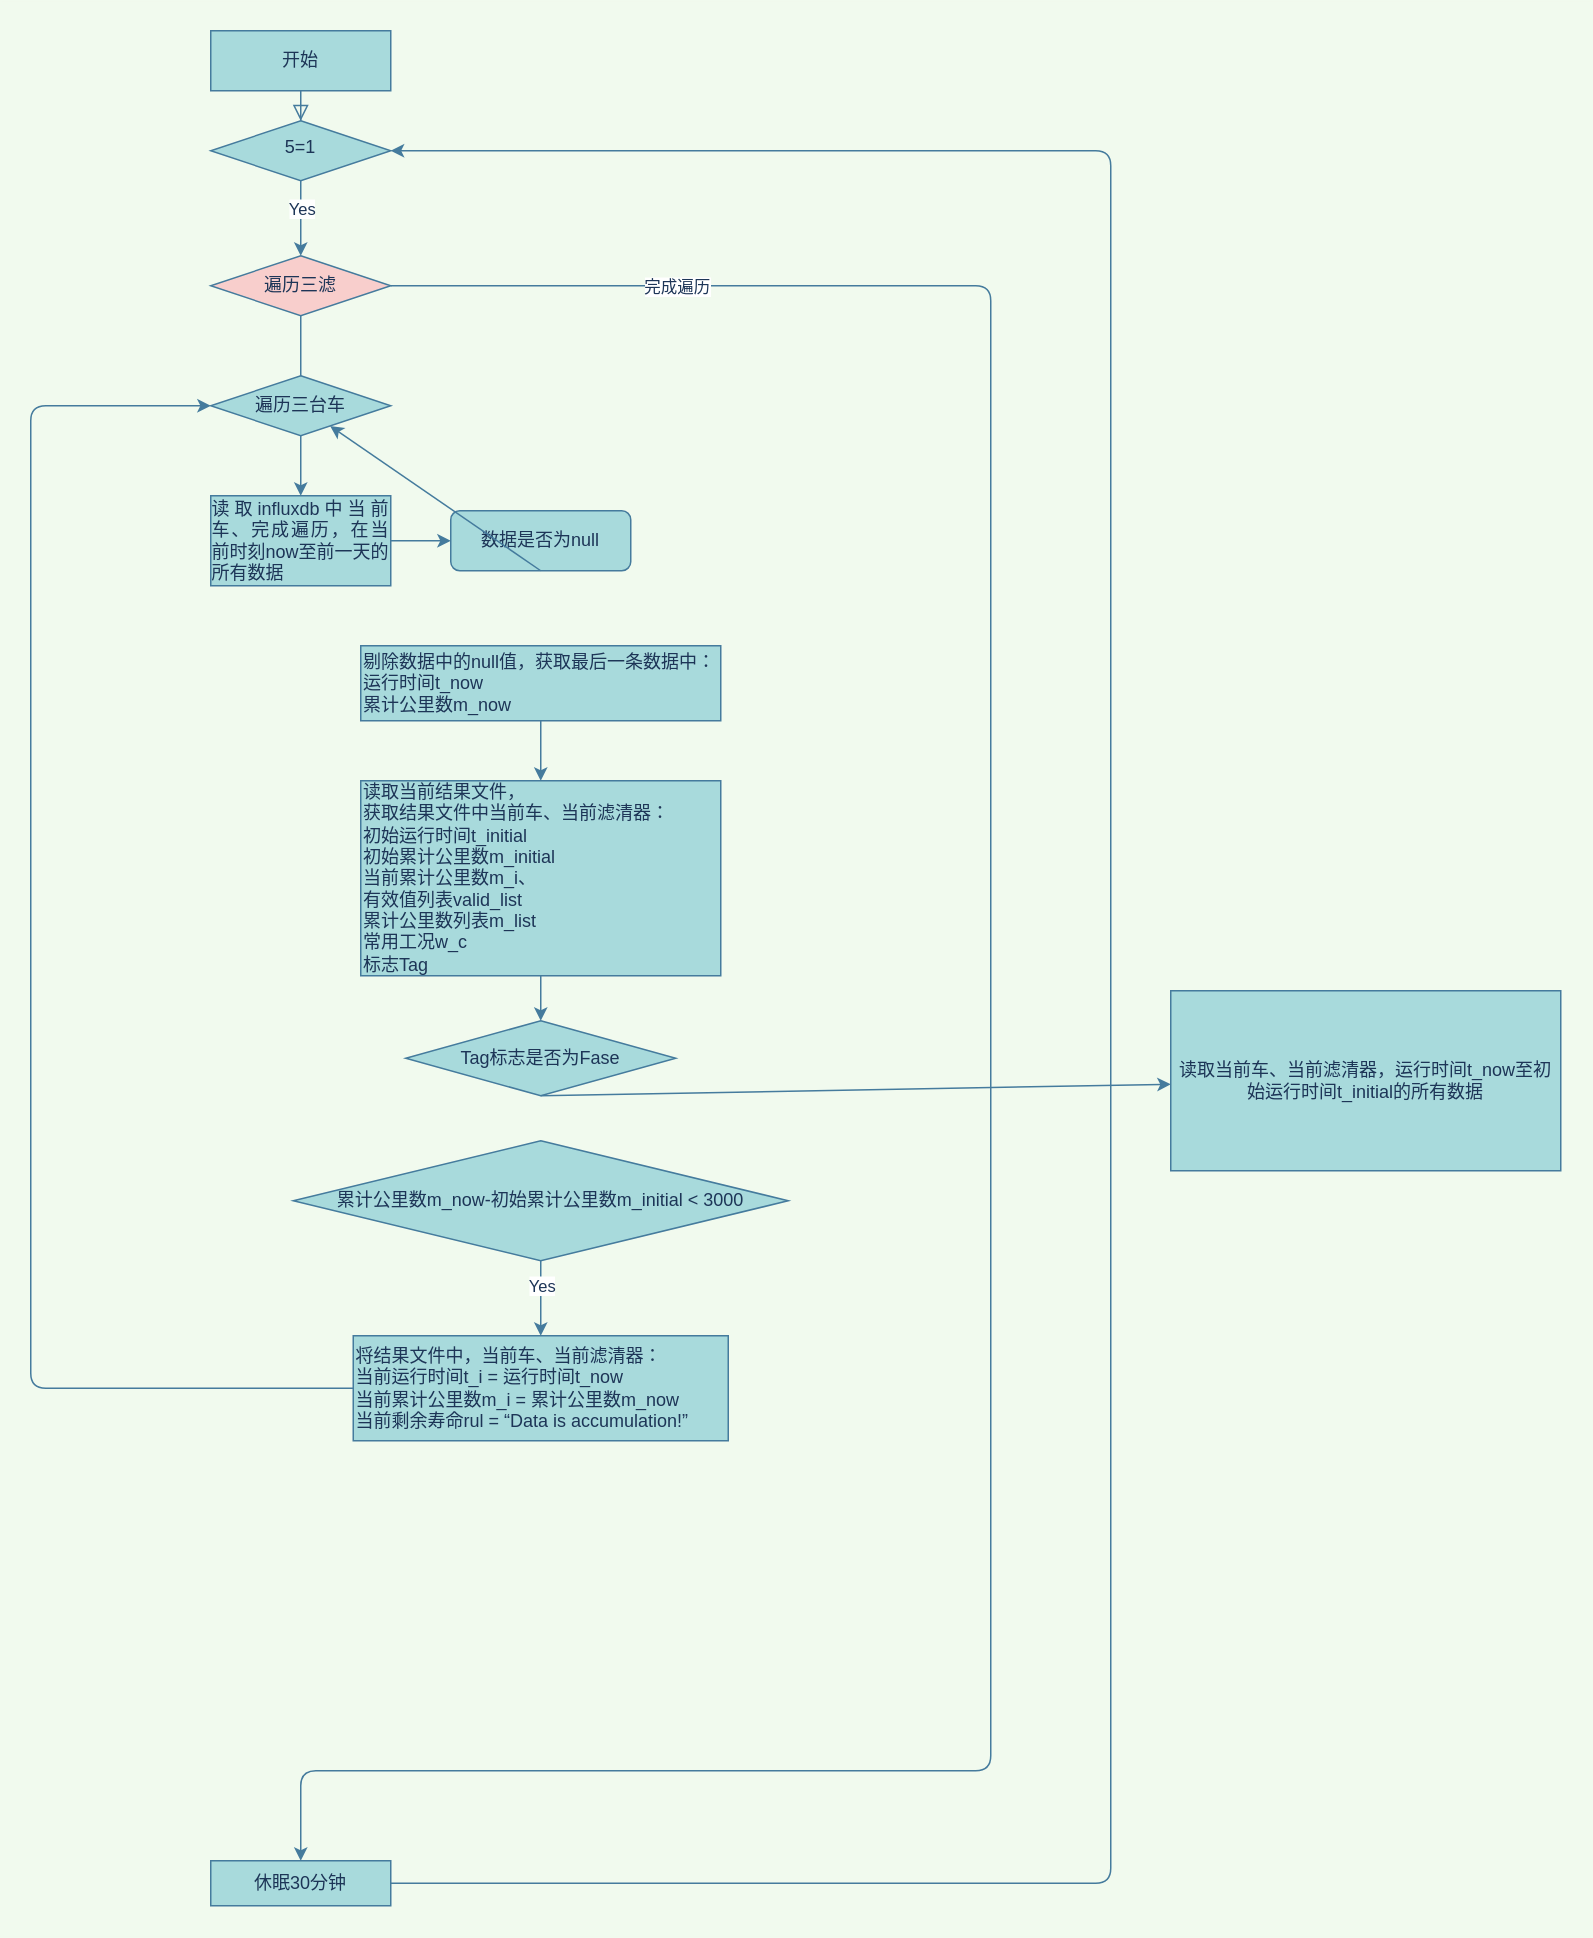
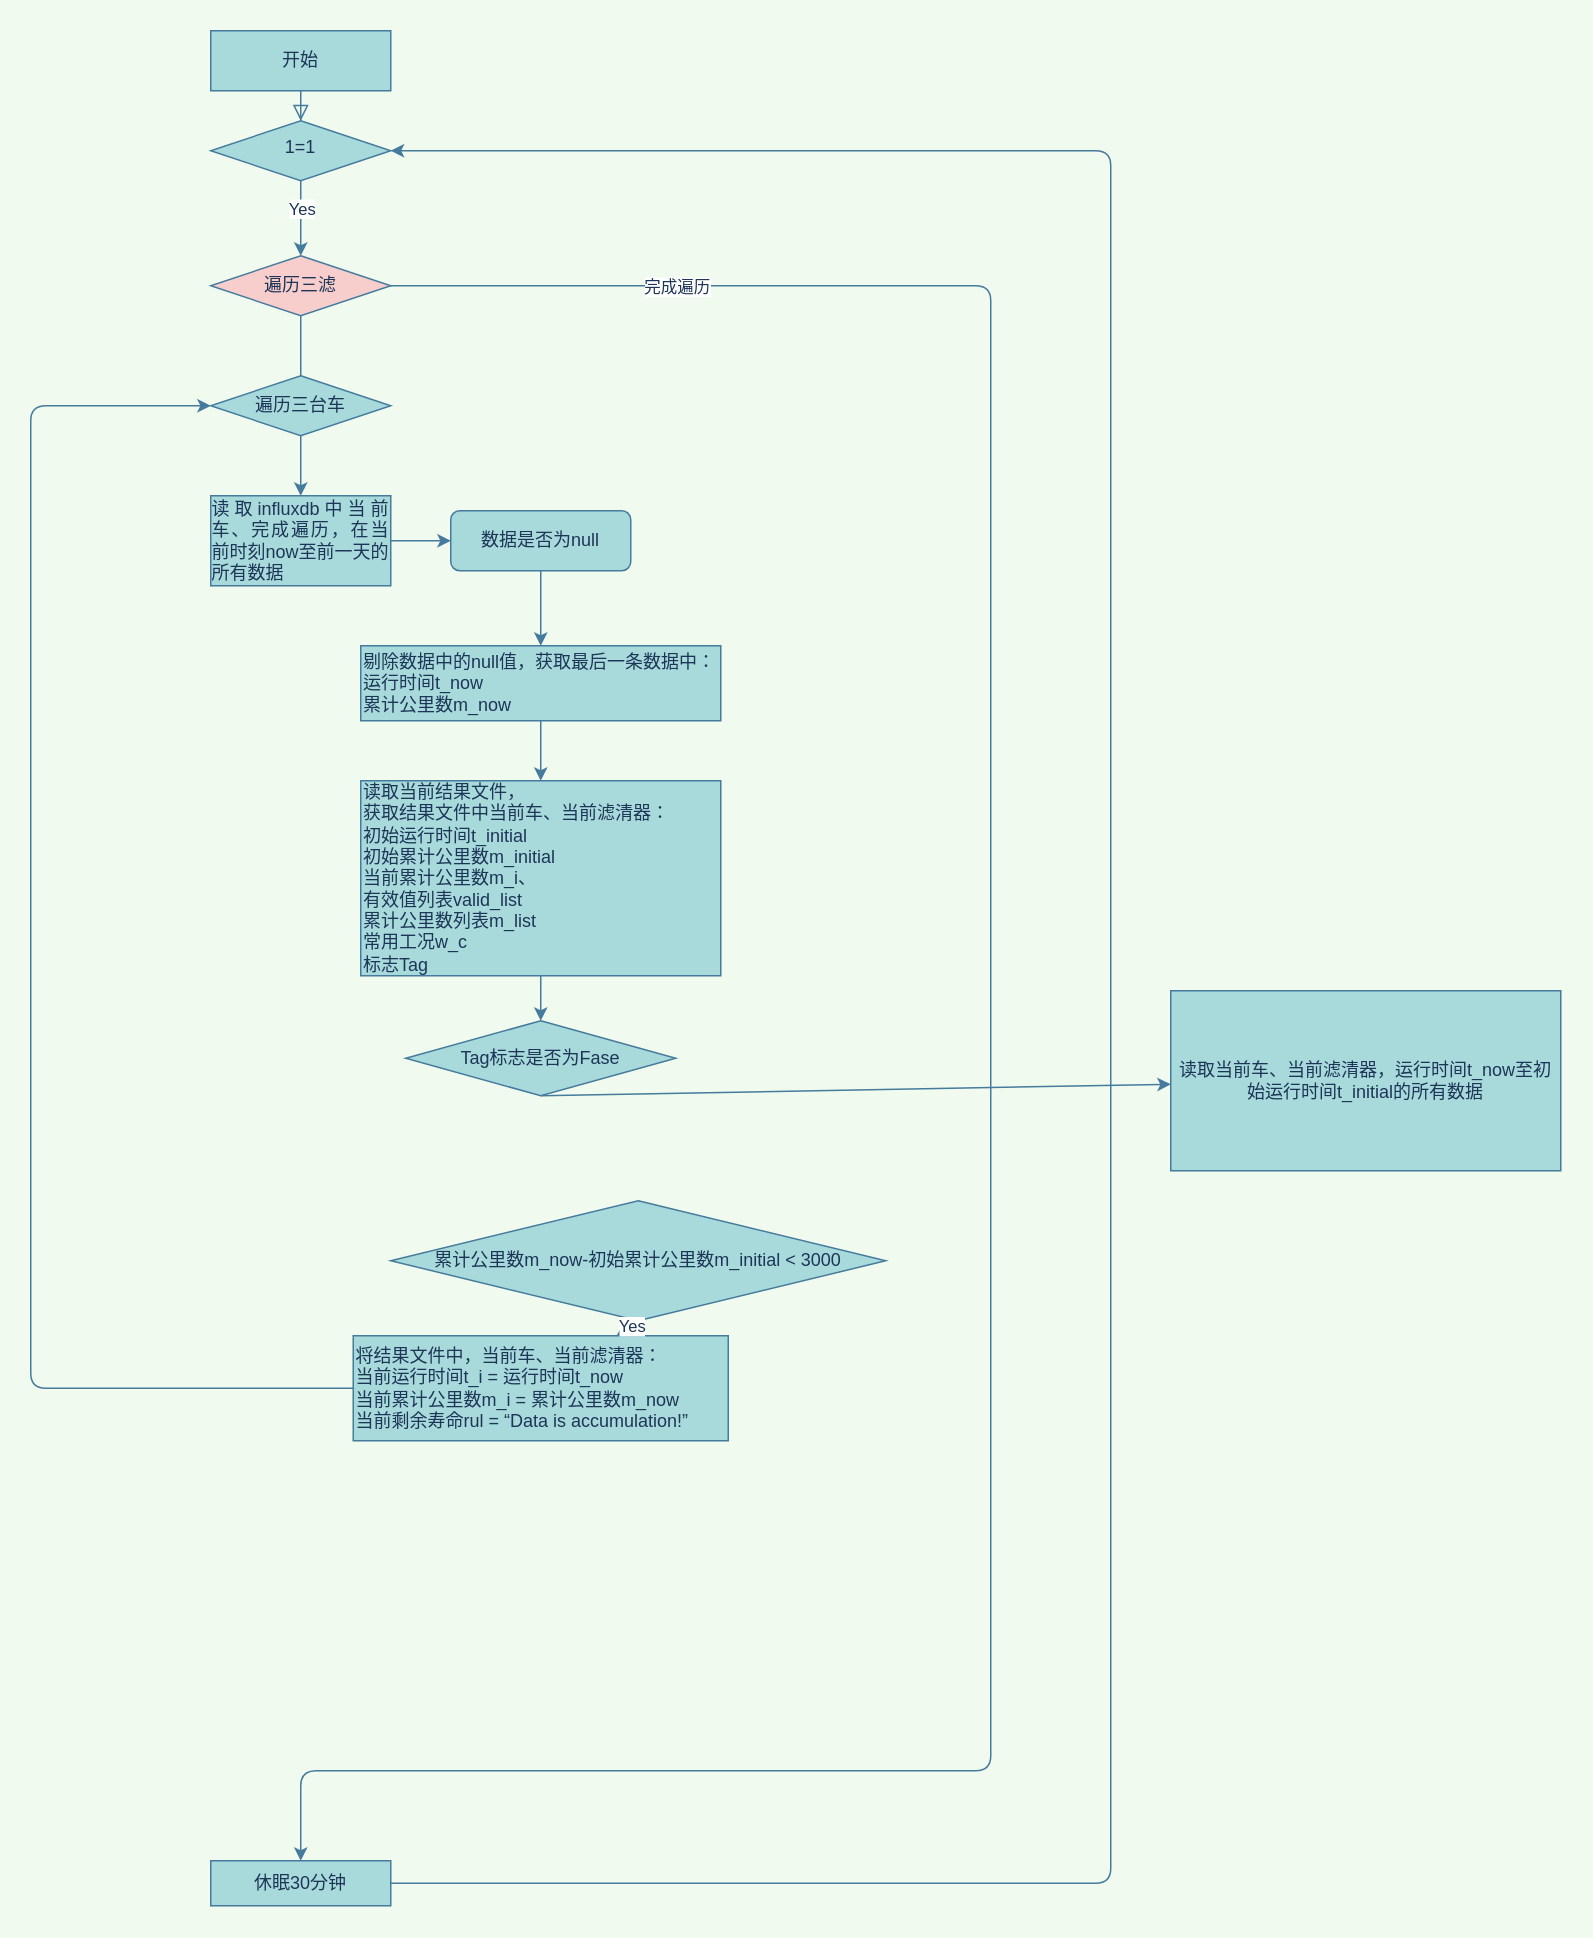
node "5=1": label "5=1" -> "1=1"
edge "数据是否为null" -> "遍历三台车": now "数据是否为null" -> "剔除数据中的null值，获取最后一条数据中： 运行时间t_now 累计公里数m_now"
node "累计公里数m_now-初始累计公里数m_initial < 3000": moved (541, 1201) -> (638, 1261)
